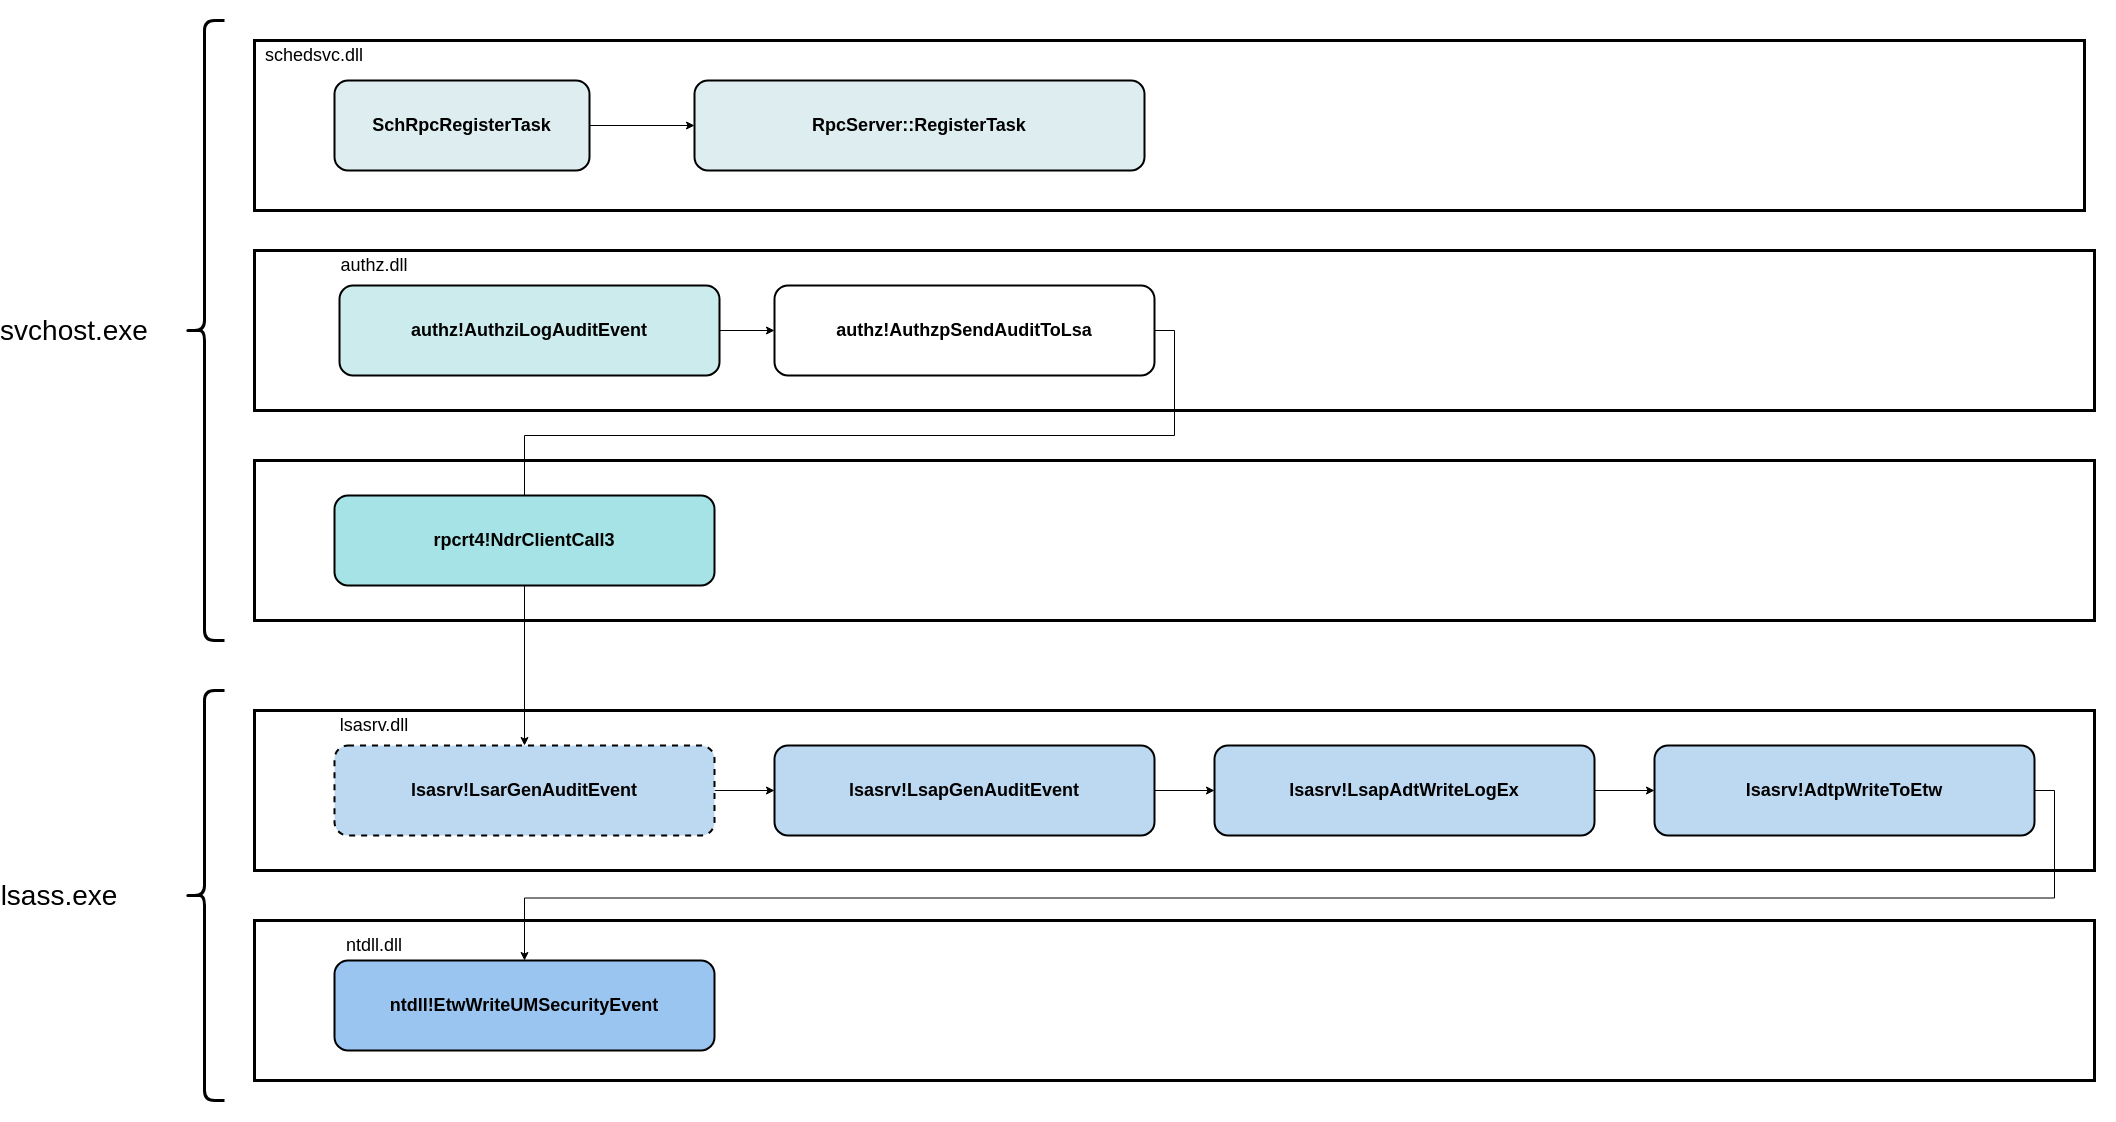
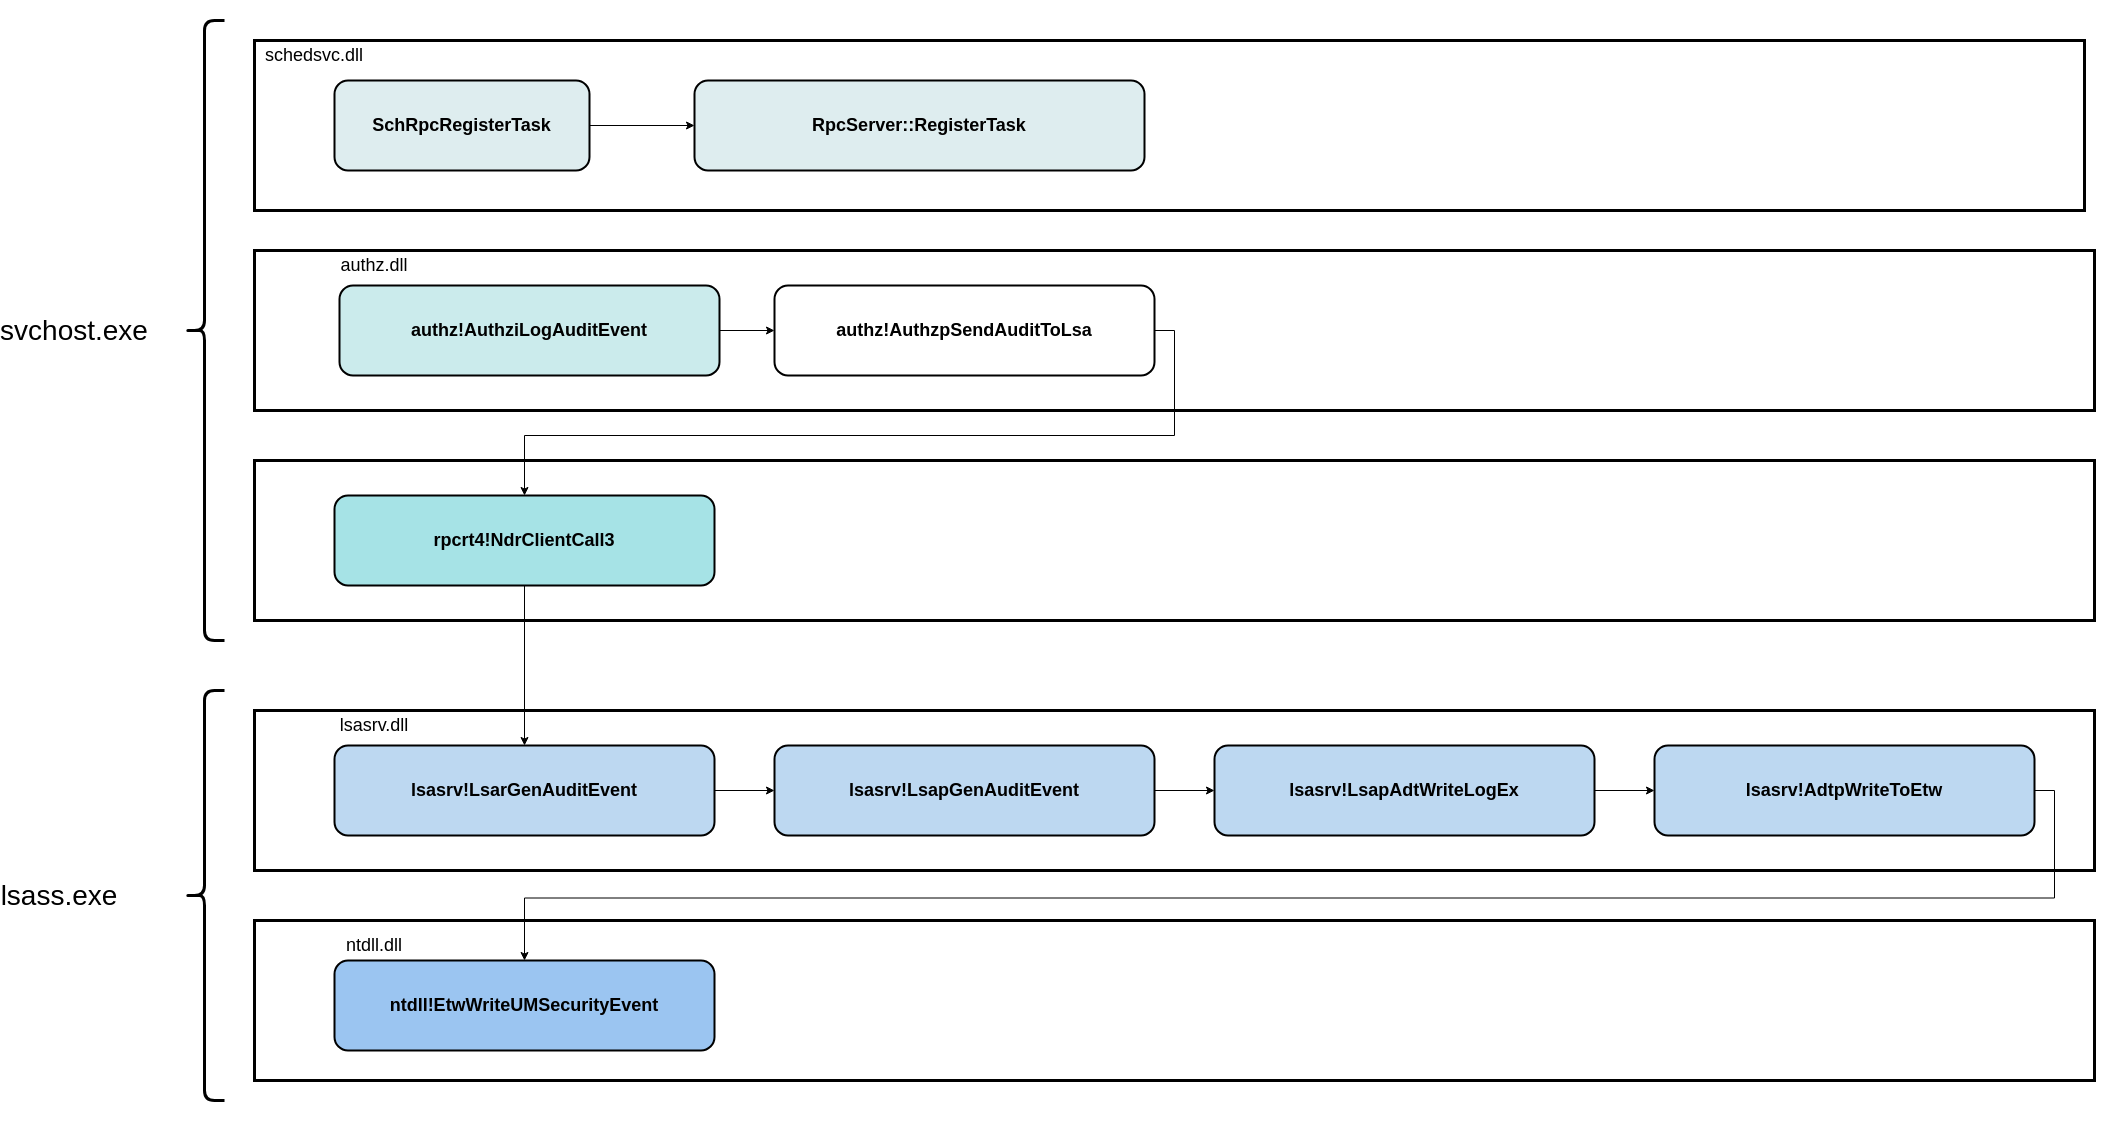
edge "authz!AuthzpSendAuditToLsa" -- "rpcrt4!NdrClientCall3": arrowhead none -> classic
node "lsasrv!LsarGenAuditEvent": style dashed -> solid
